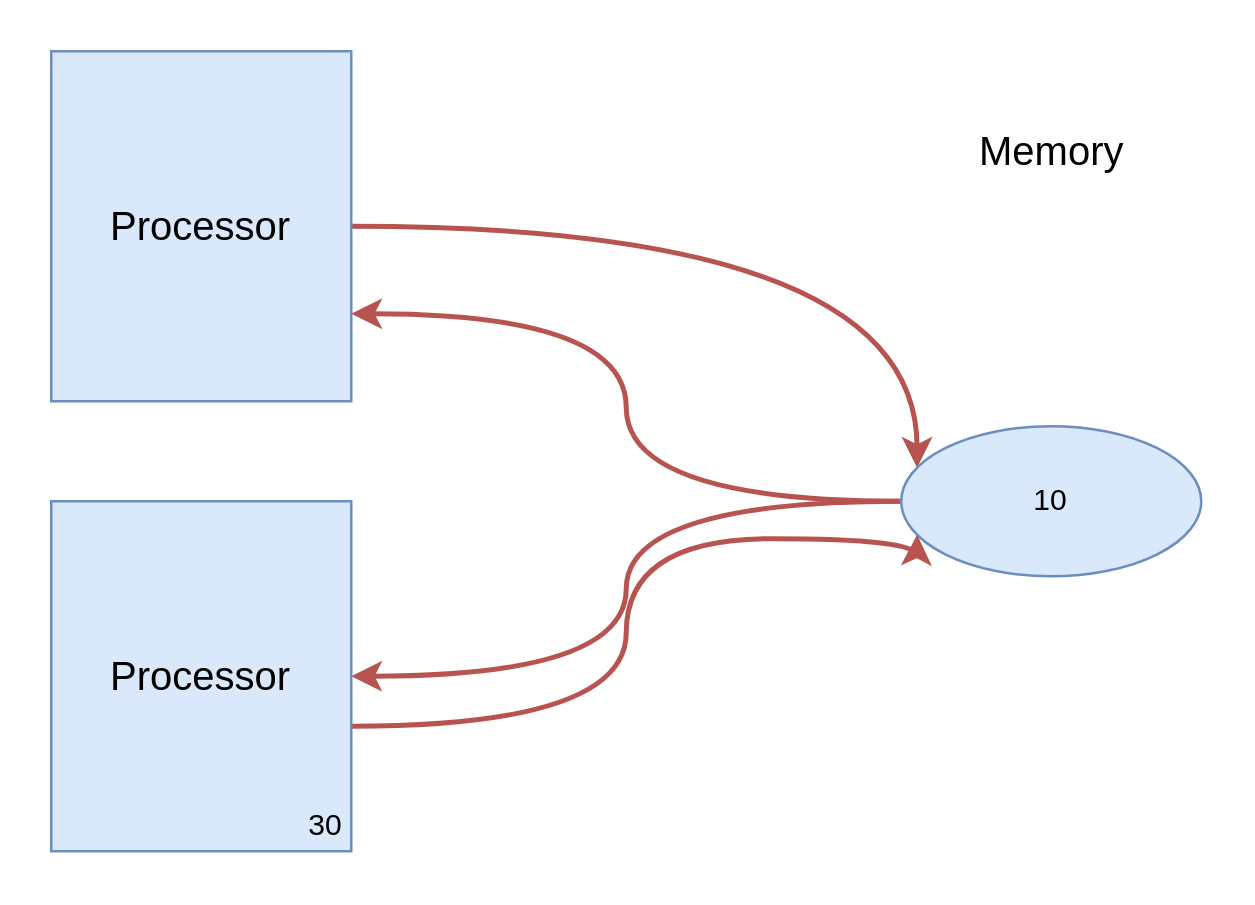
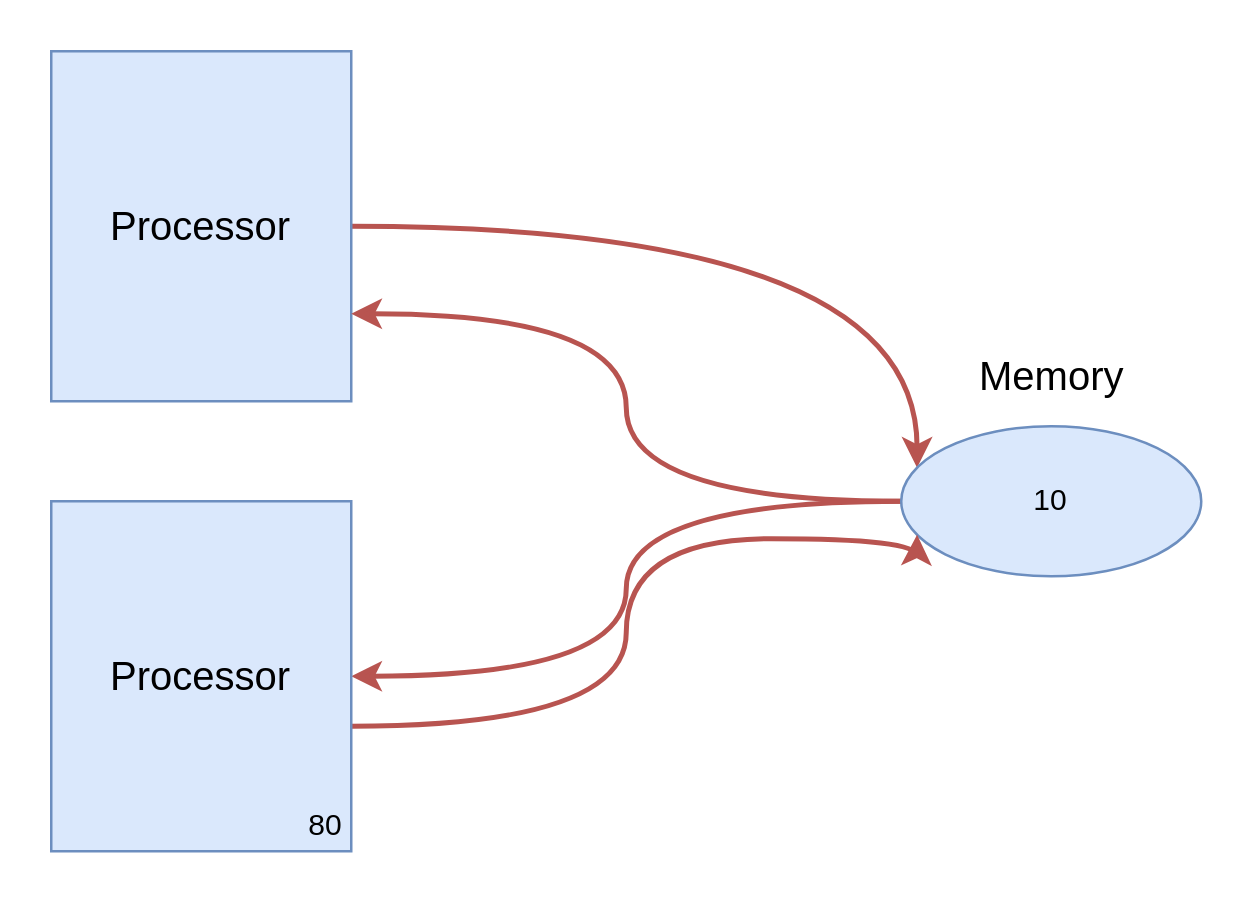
node "Memory": moved (1051, 151) -> (1051, 376)
node "30": label "30" -> "80"
